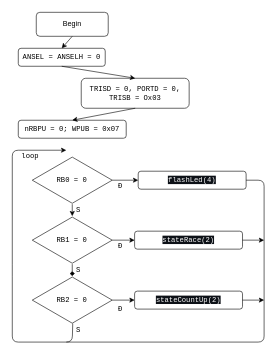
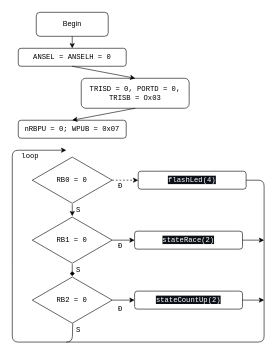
node "ANSEL = ANSELH = 0": size 87x18 -> 108x18
edge "RB0 = 0" -> "flashLed(4)": style solid -> dashed
